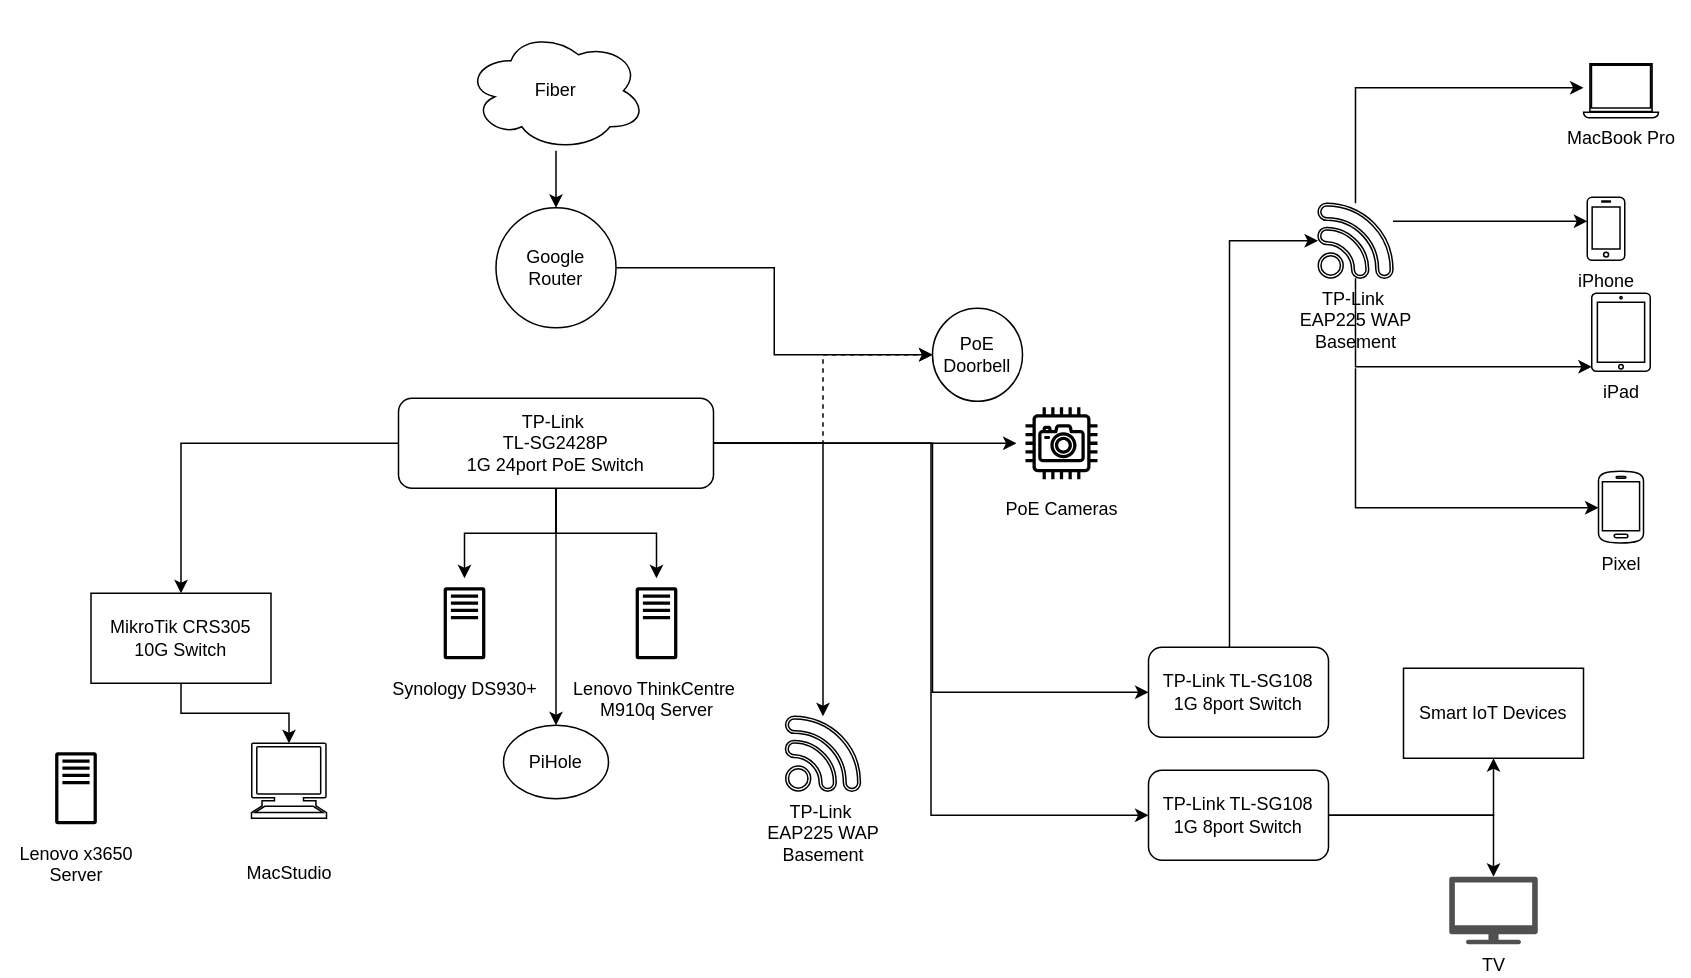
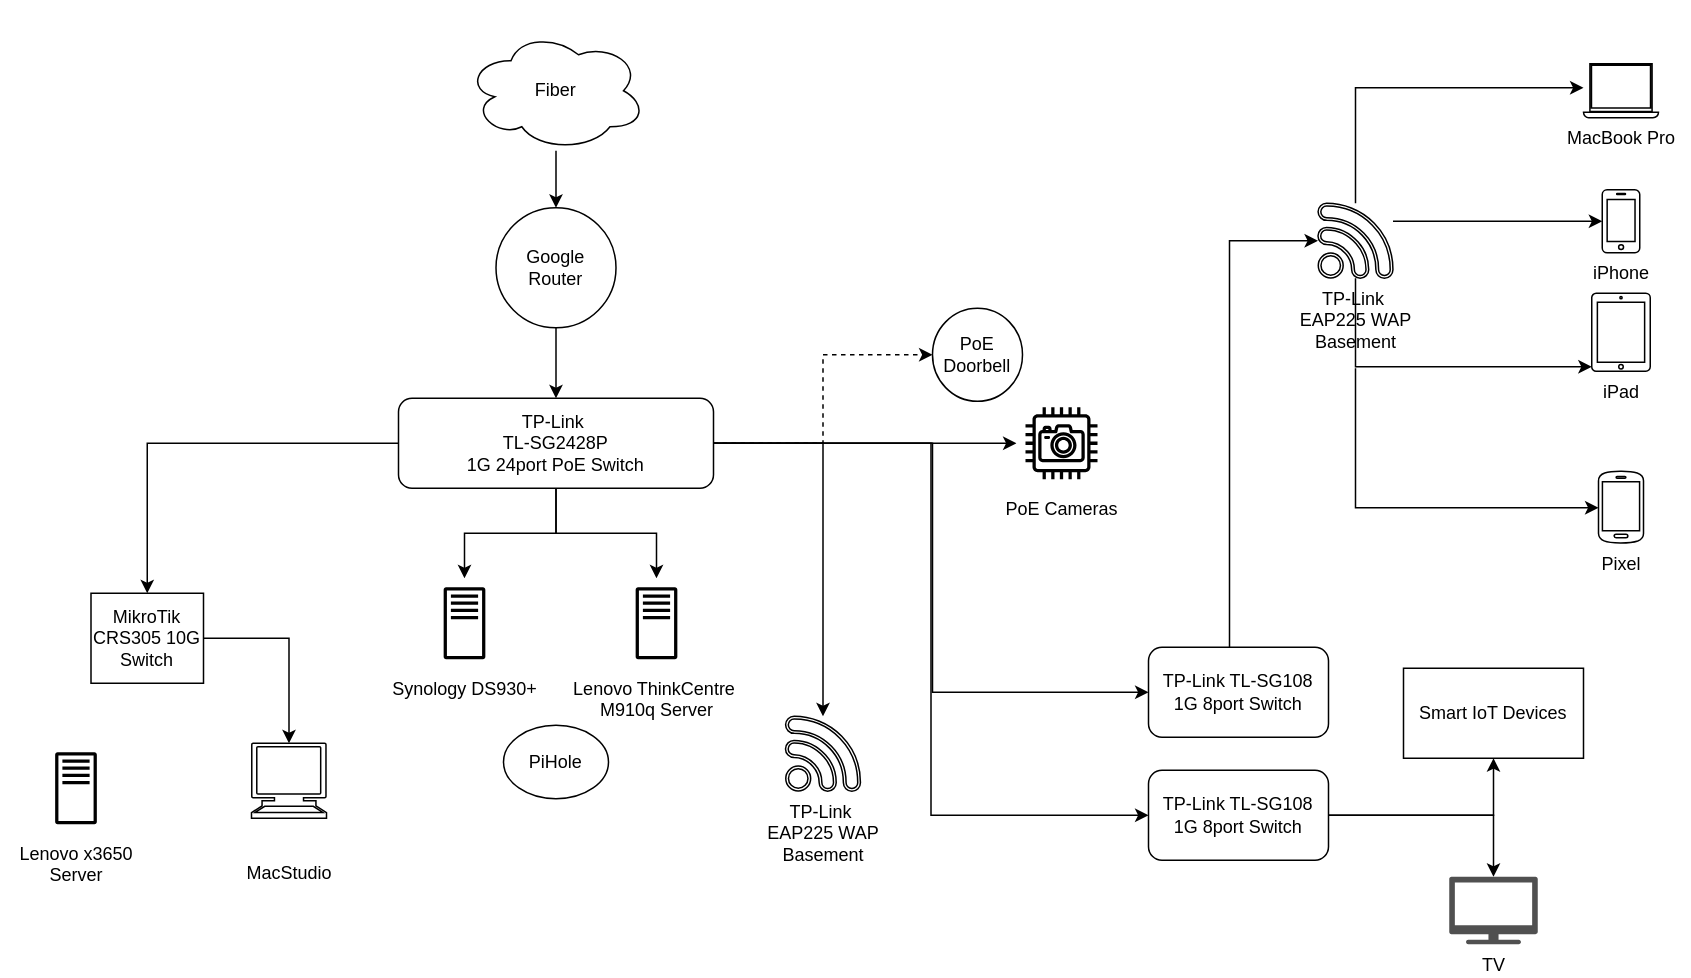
node "iPhone": moved (1606, 229) -> (1621, 221)
edge "Google Router" -> "PoE Doorbell": now "Google Router" -> "TP-Link TL-SG2428P 1G 24port PoE Switch"
edge "TP-Link TL-SG2428P 1G 24port PoE Switch" -> "PiHole": removed
node "MikroTik CRS305 10G Switch": size 180x90 -> 113x90
